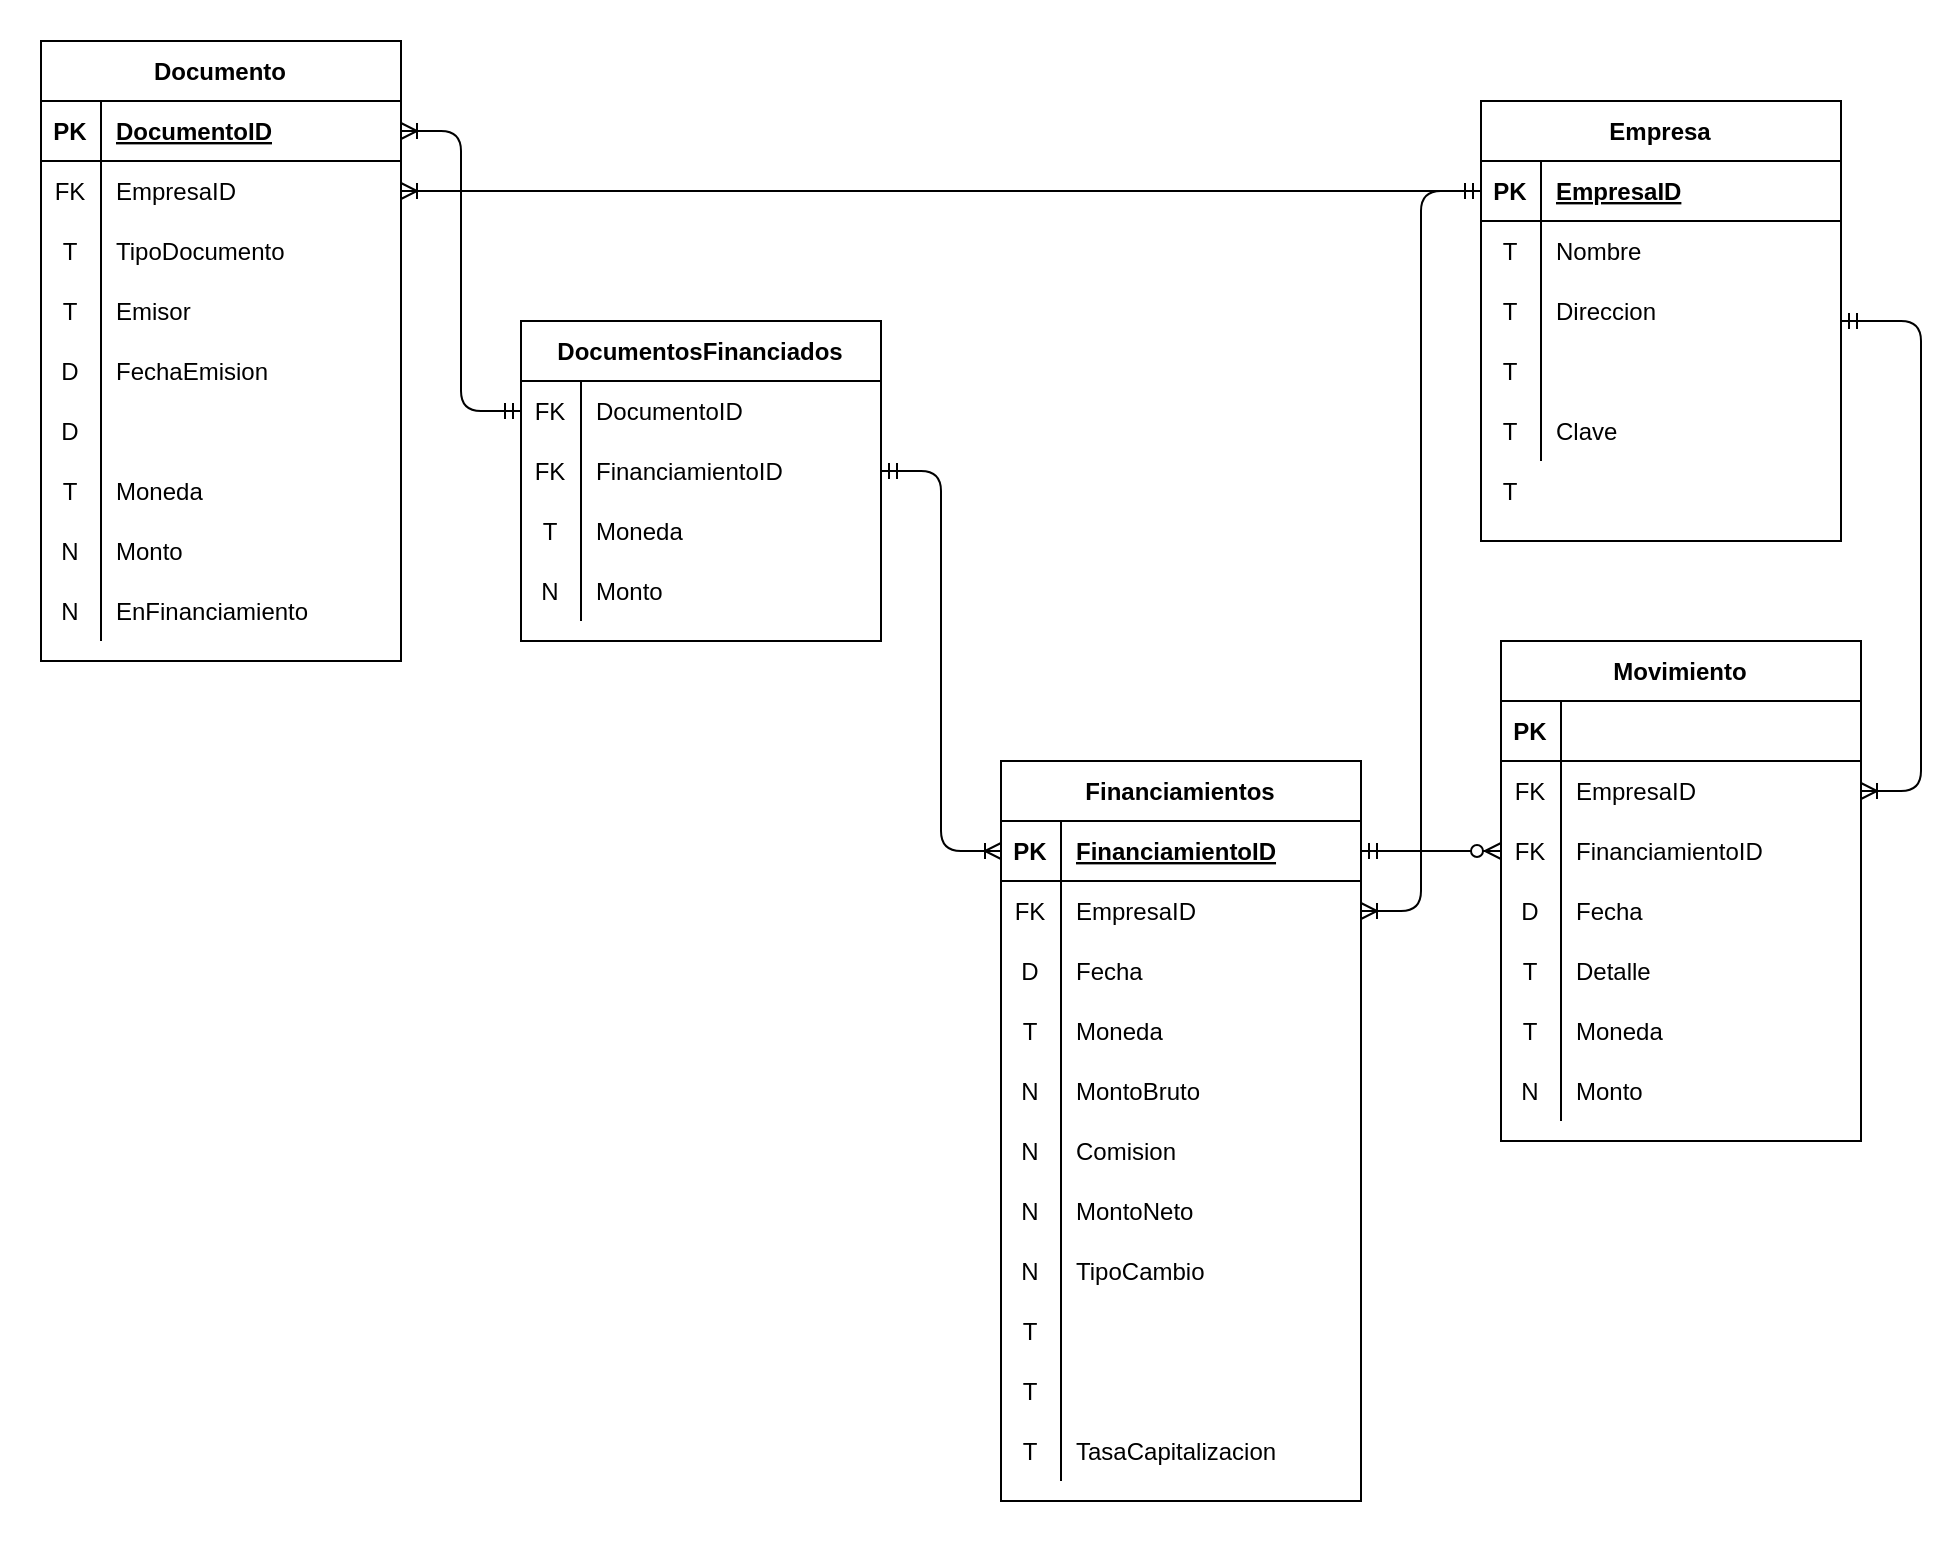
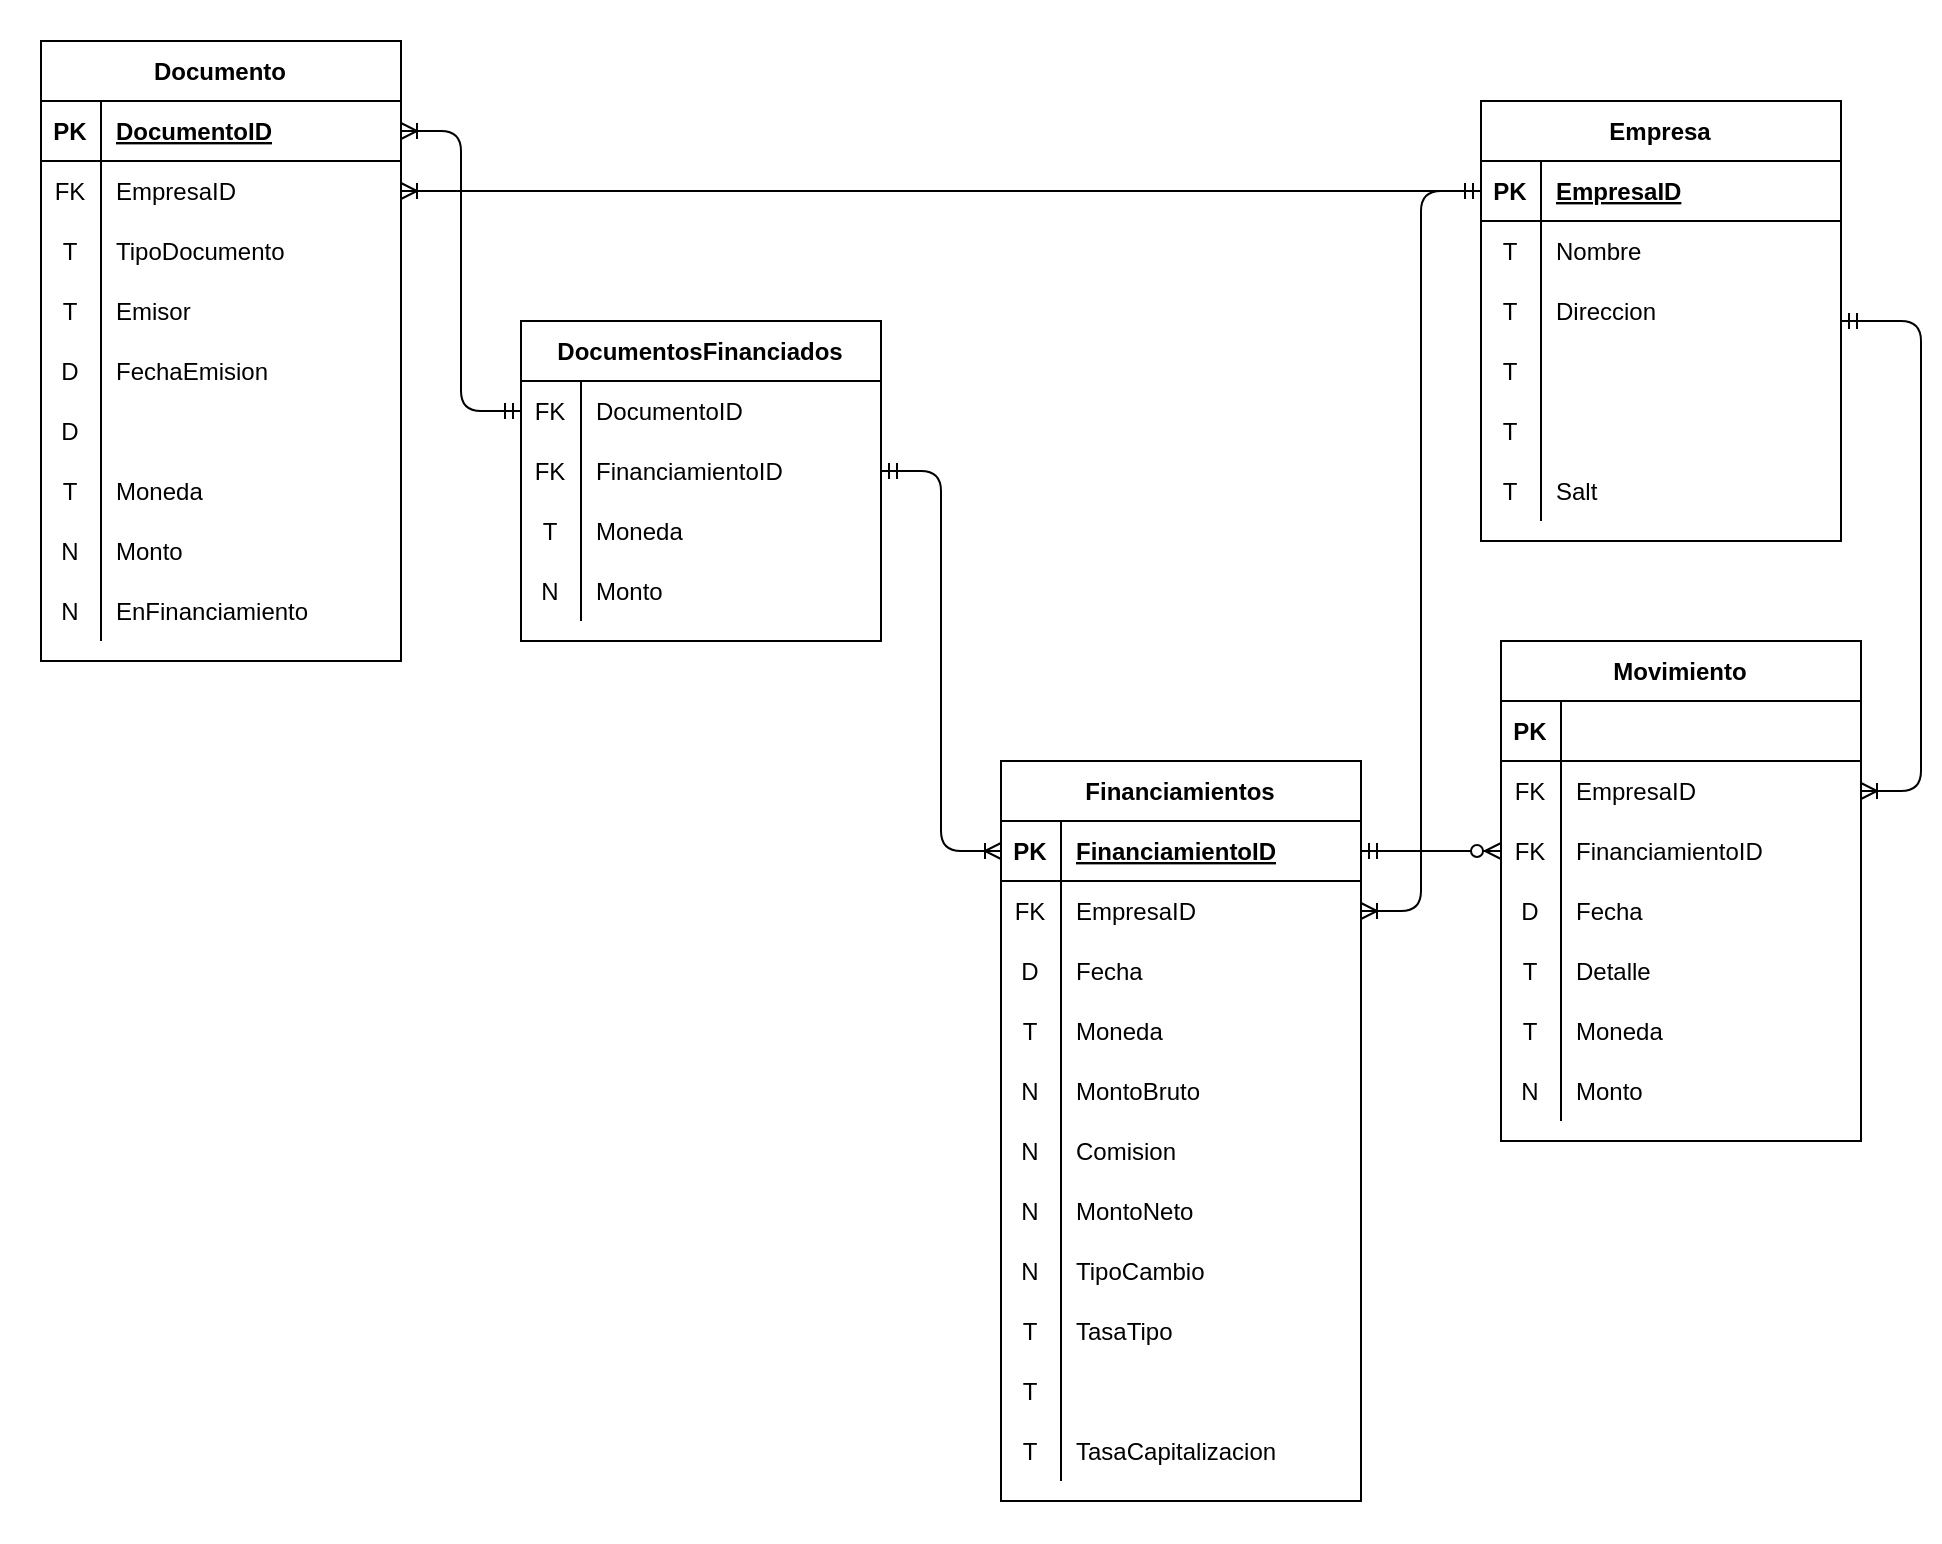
node "Clave": removed
node "Salt": added
node "TasaTipo": added
